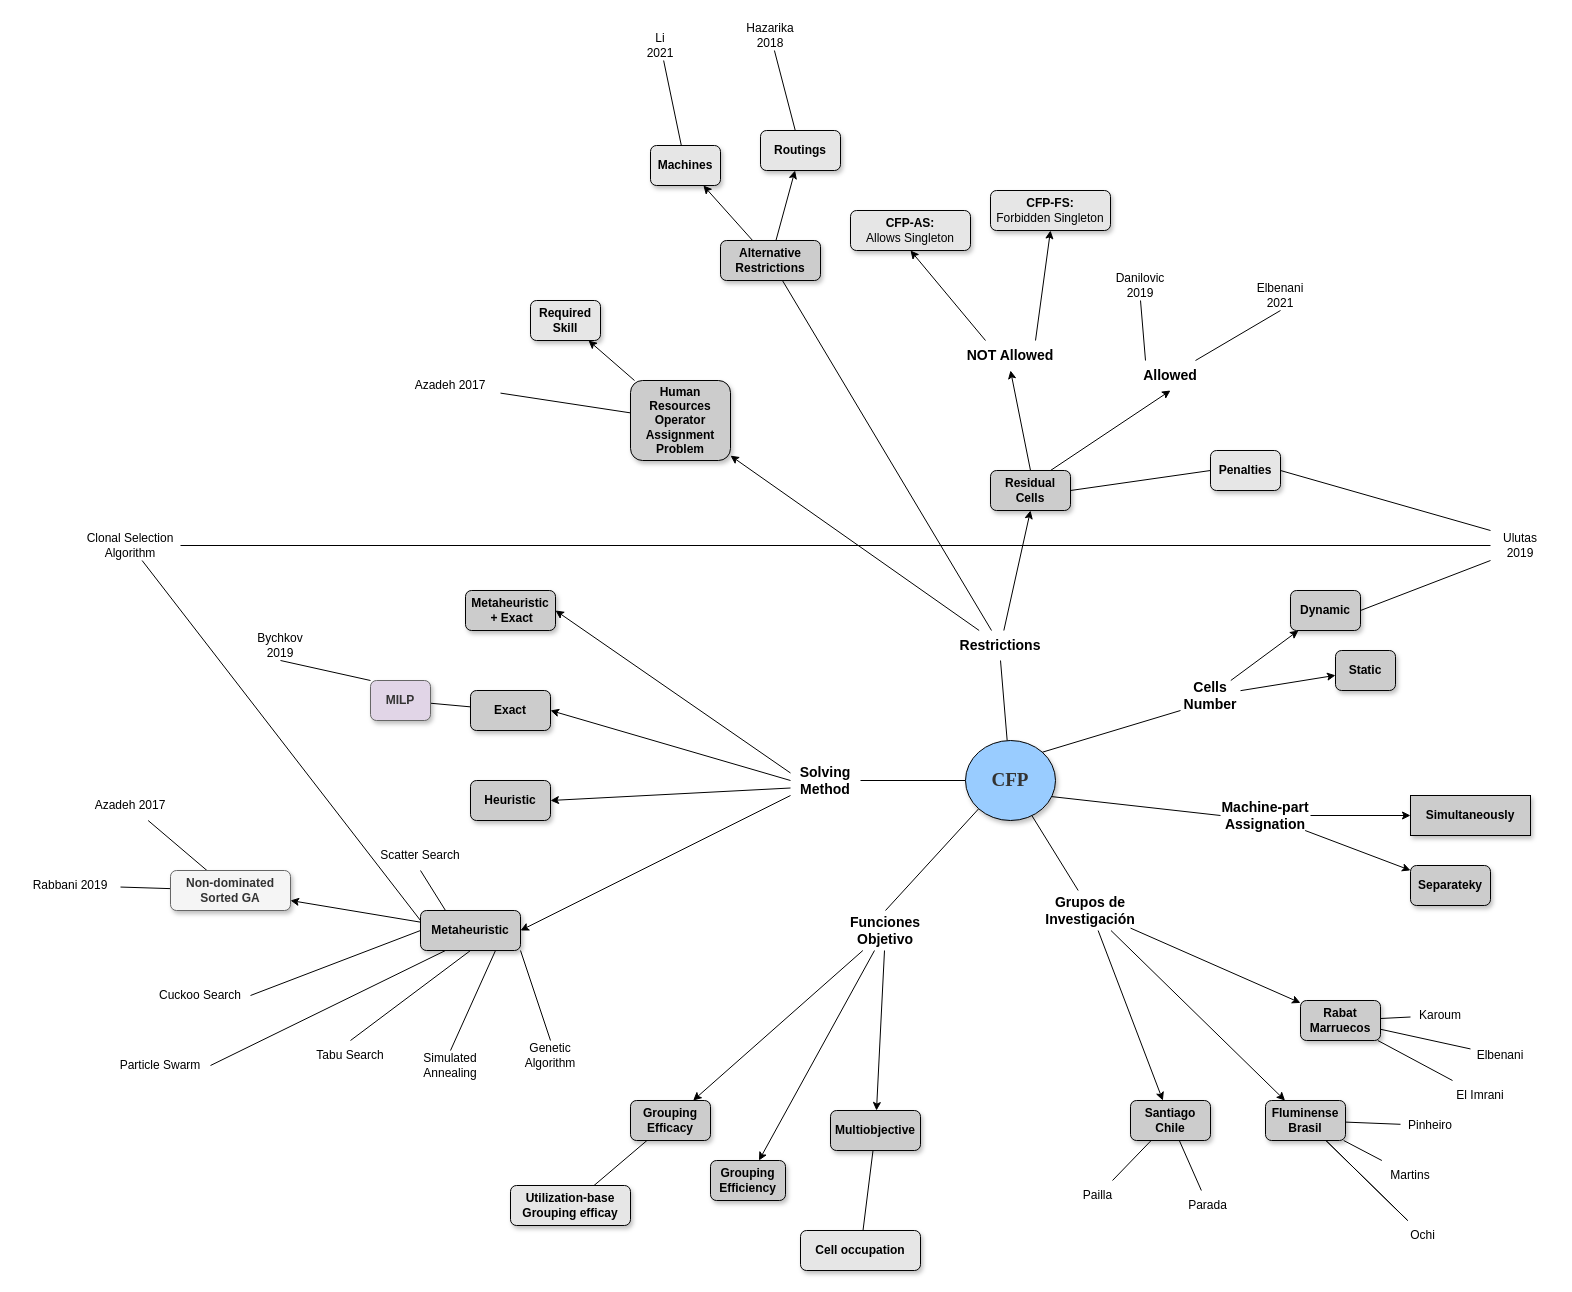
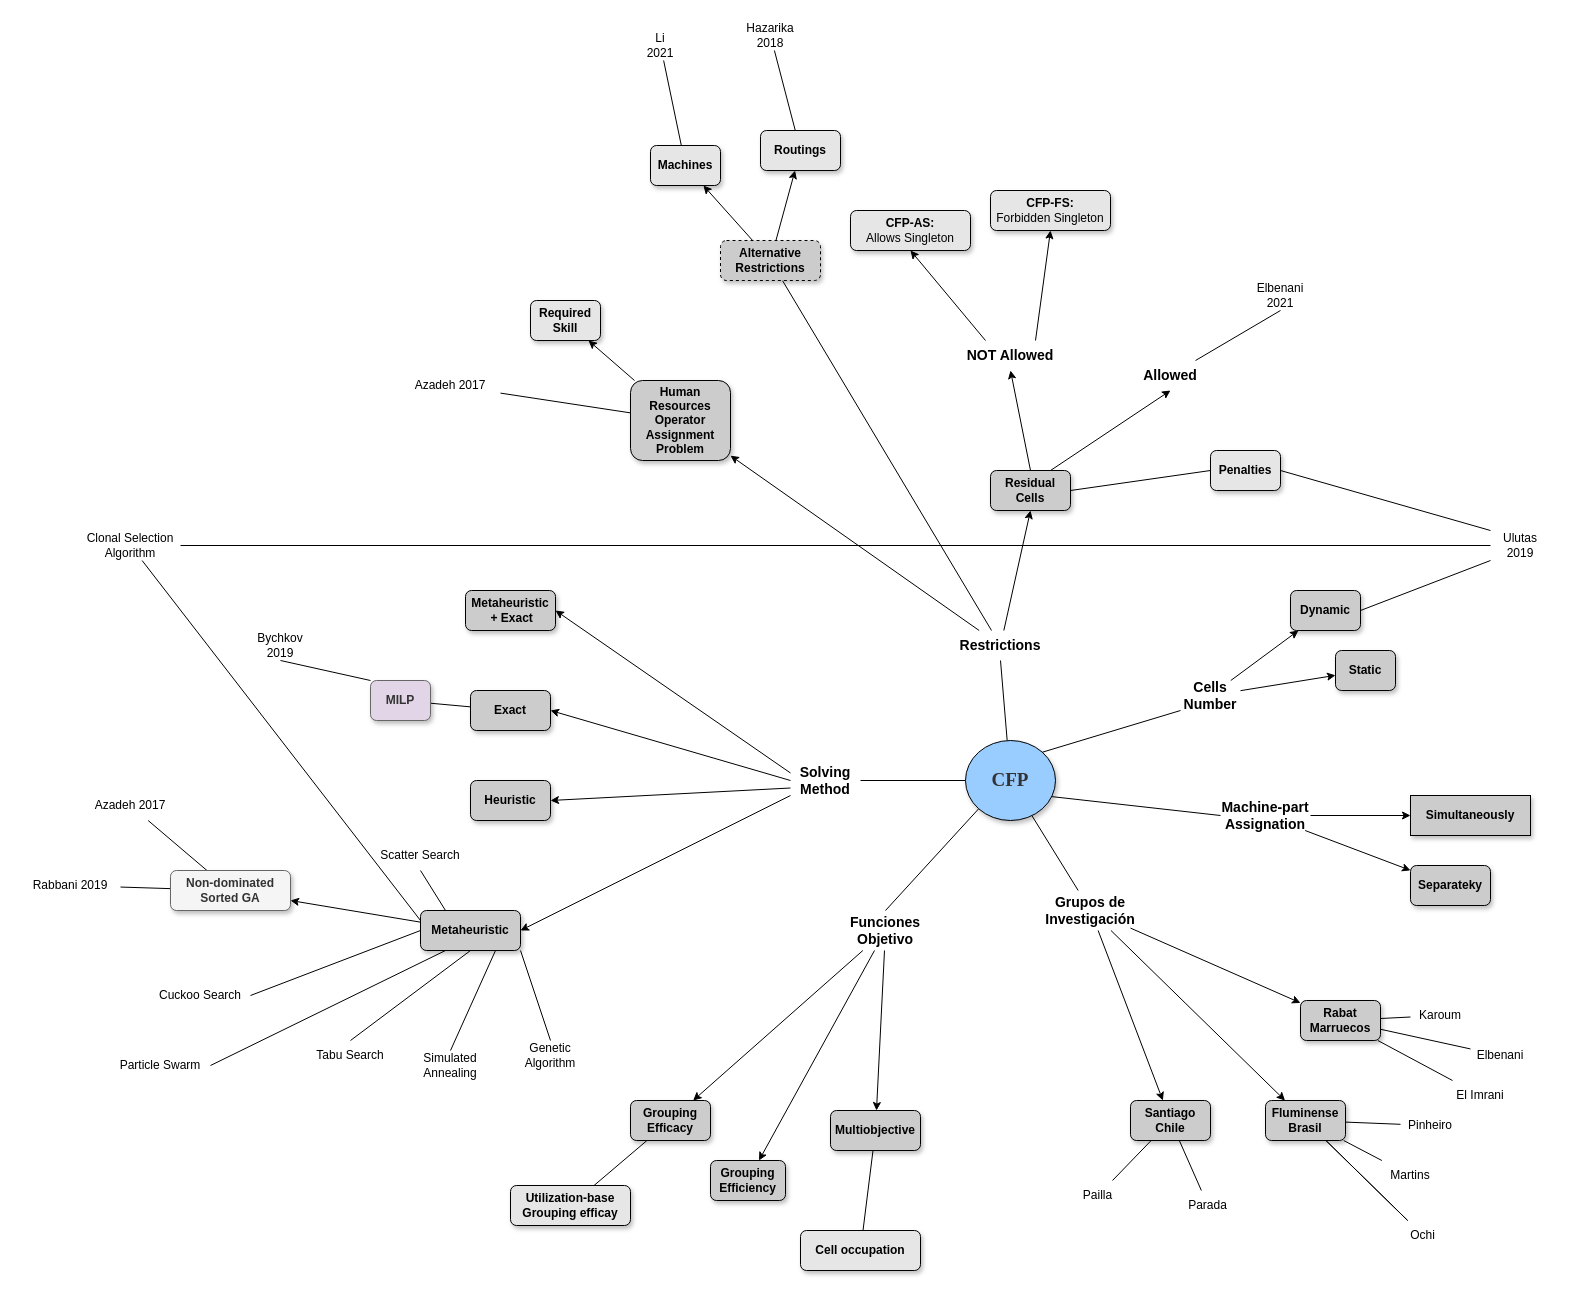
node "Alternative Restrictions": style solid -> dashed
node "Danilovic 2019": removed
edge "Danilovic 2019" -- "Allowed": removed
